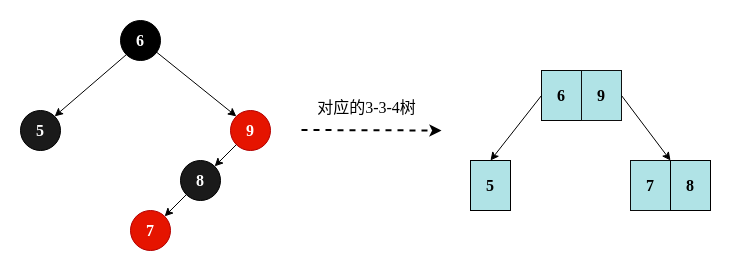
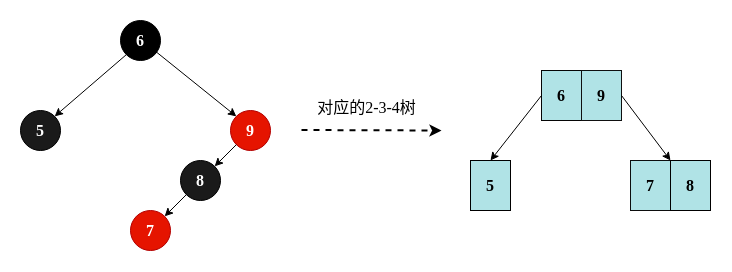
node "对应的3-3-4树": label "对应的3-3-4树" -> "对应的2-3-4树"
